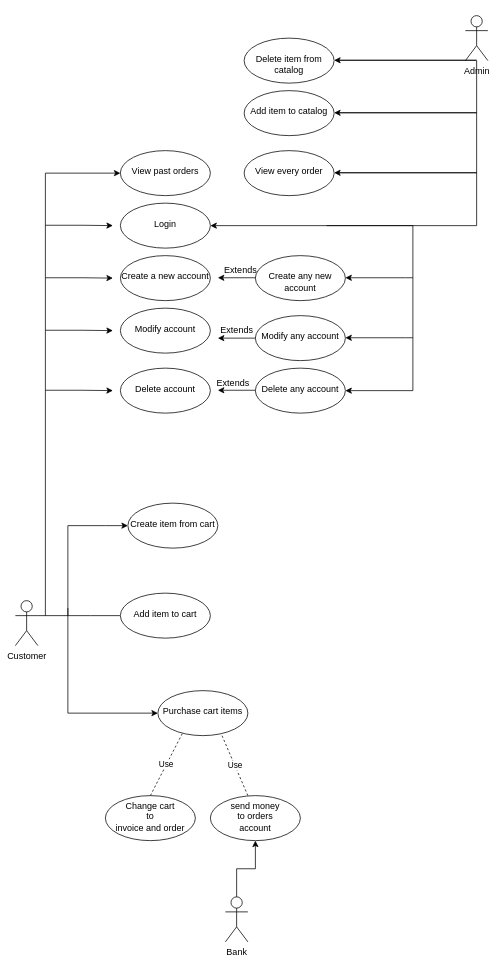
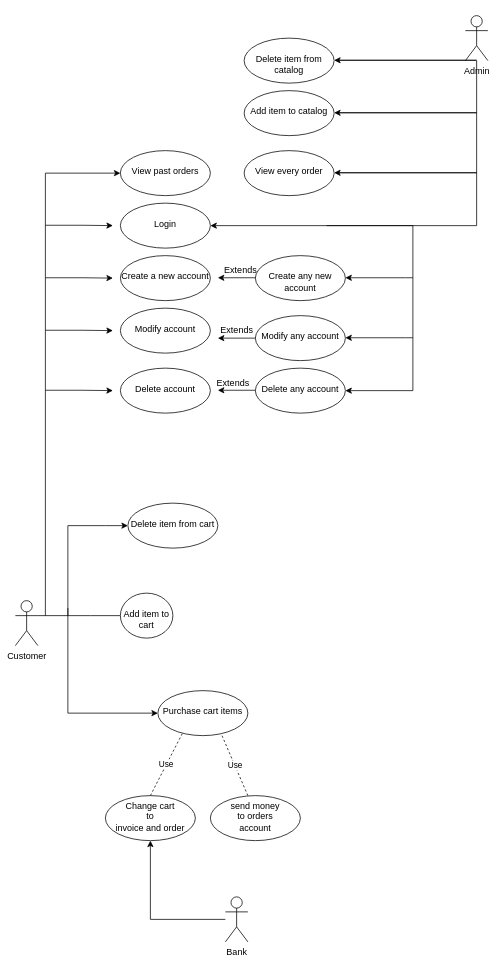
node "Create item from cart": label "Create item from cart" -> "Delete item from cart"
node "Add item to cart": size 90x45 -> 53x45
edge "Bank" -> "send money to orders account": now "Bank" -> "Change cart to invoice and order"
